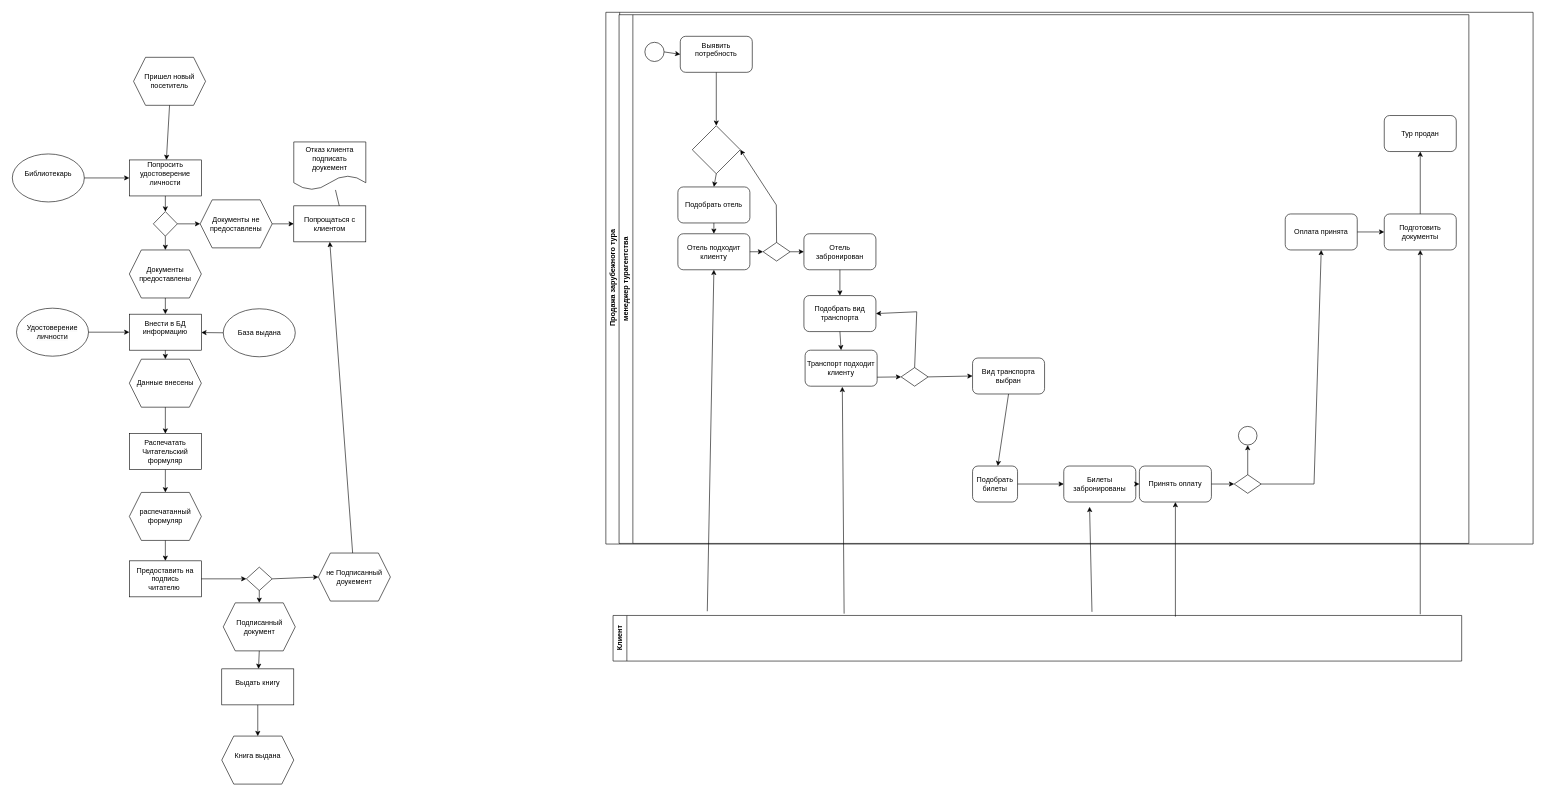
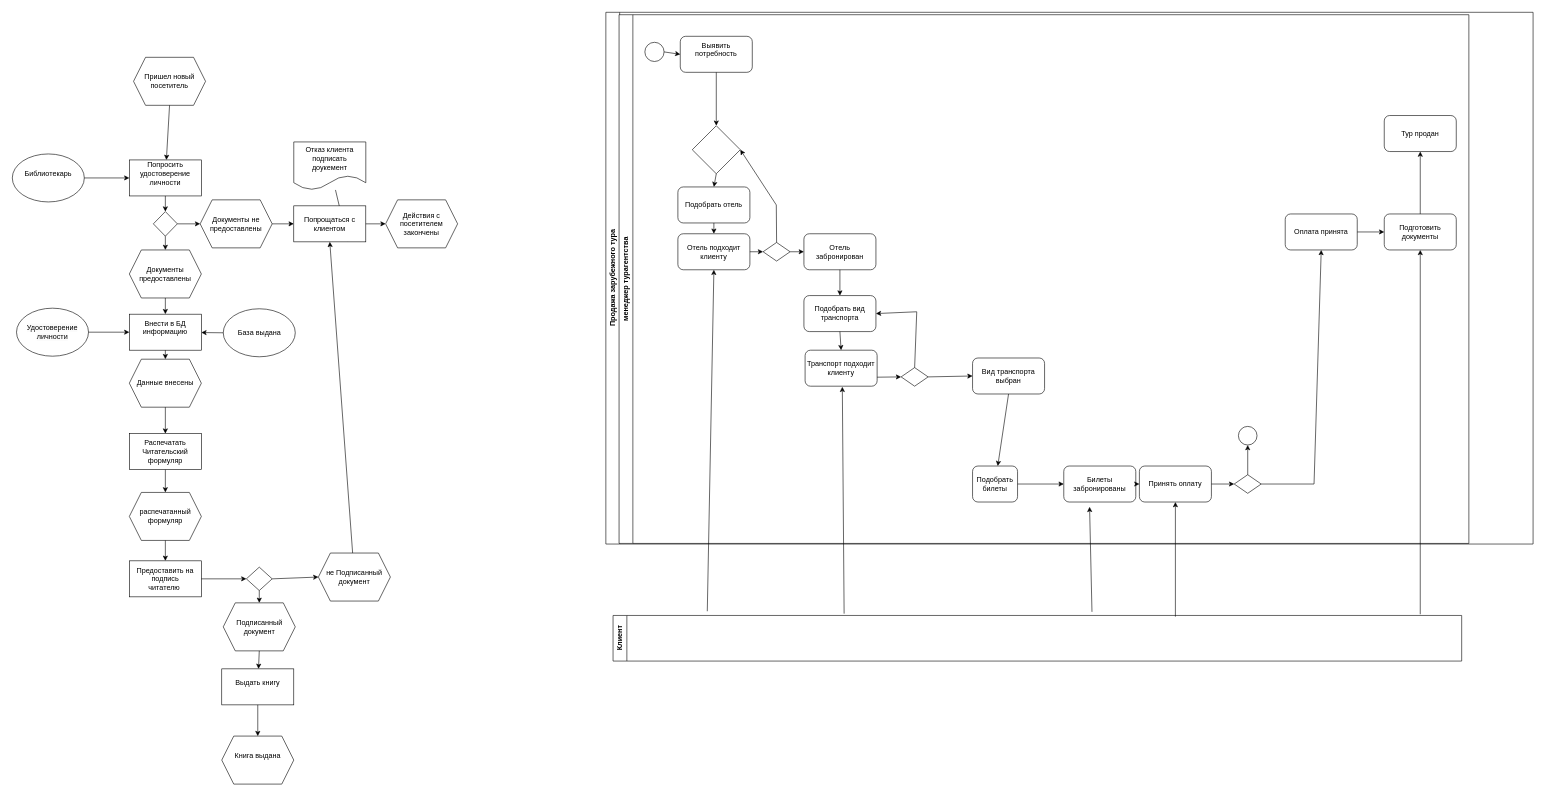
edge "Попрощаться с клиентом" -> "Действия с посетителем закончены": added
node "Действия с посетителем закончены": added
node "не Подписанный доукемент": label "не Подписанный доукемент" -> "не Подписанный документ"
